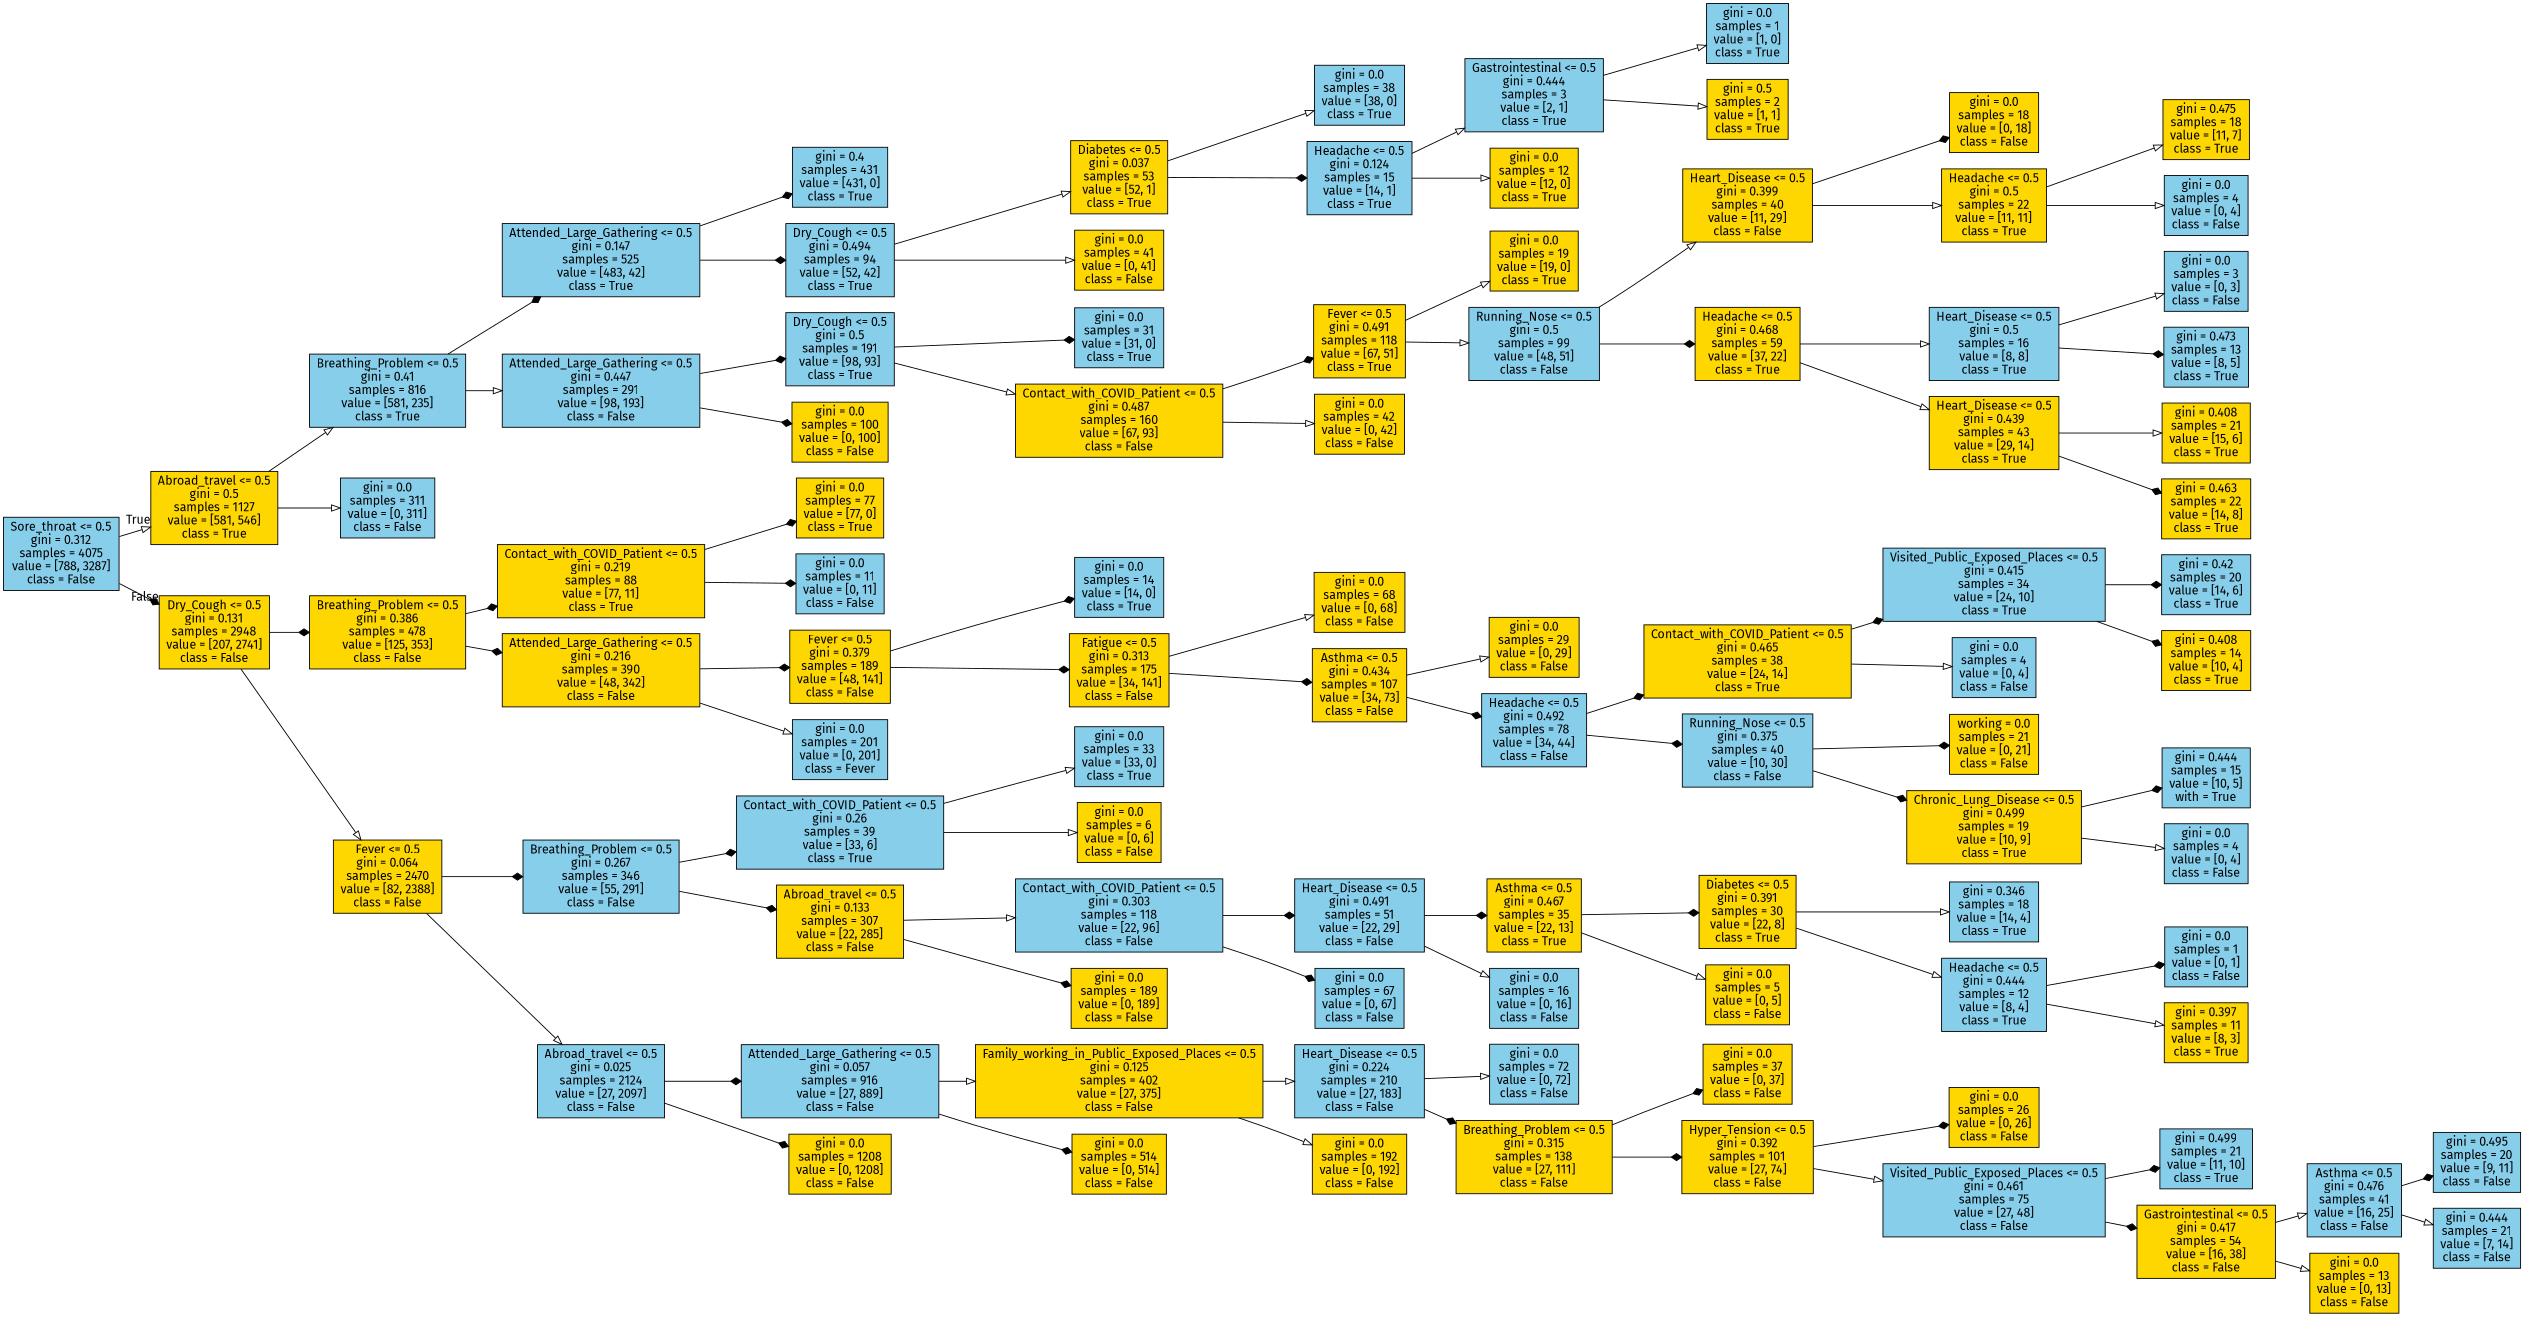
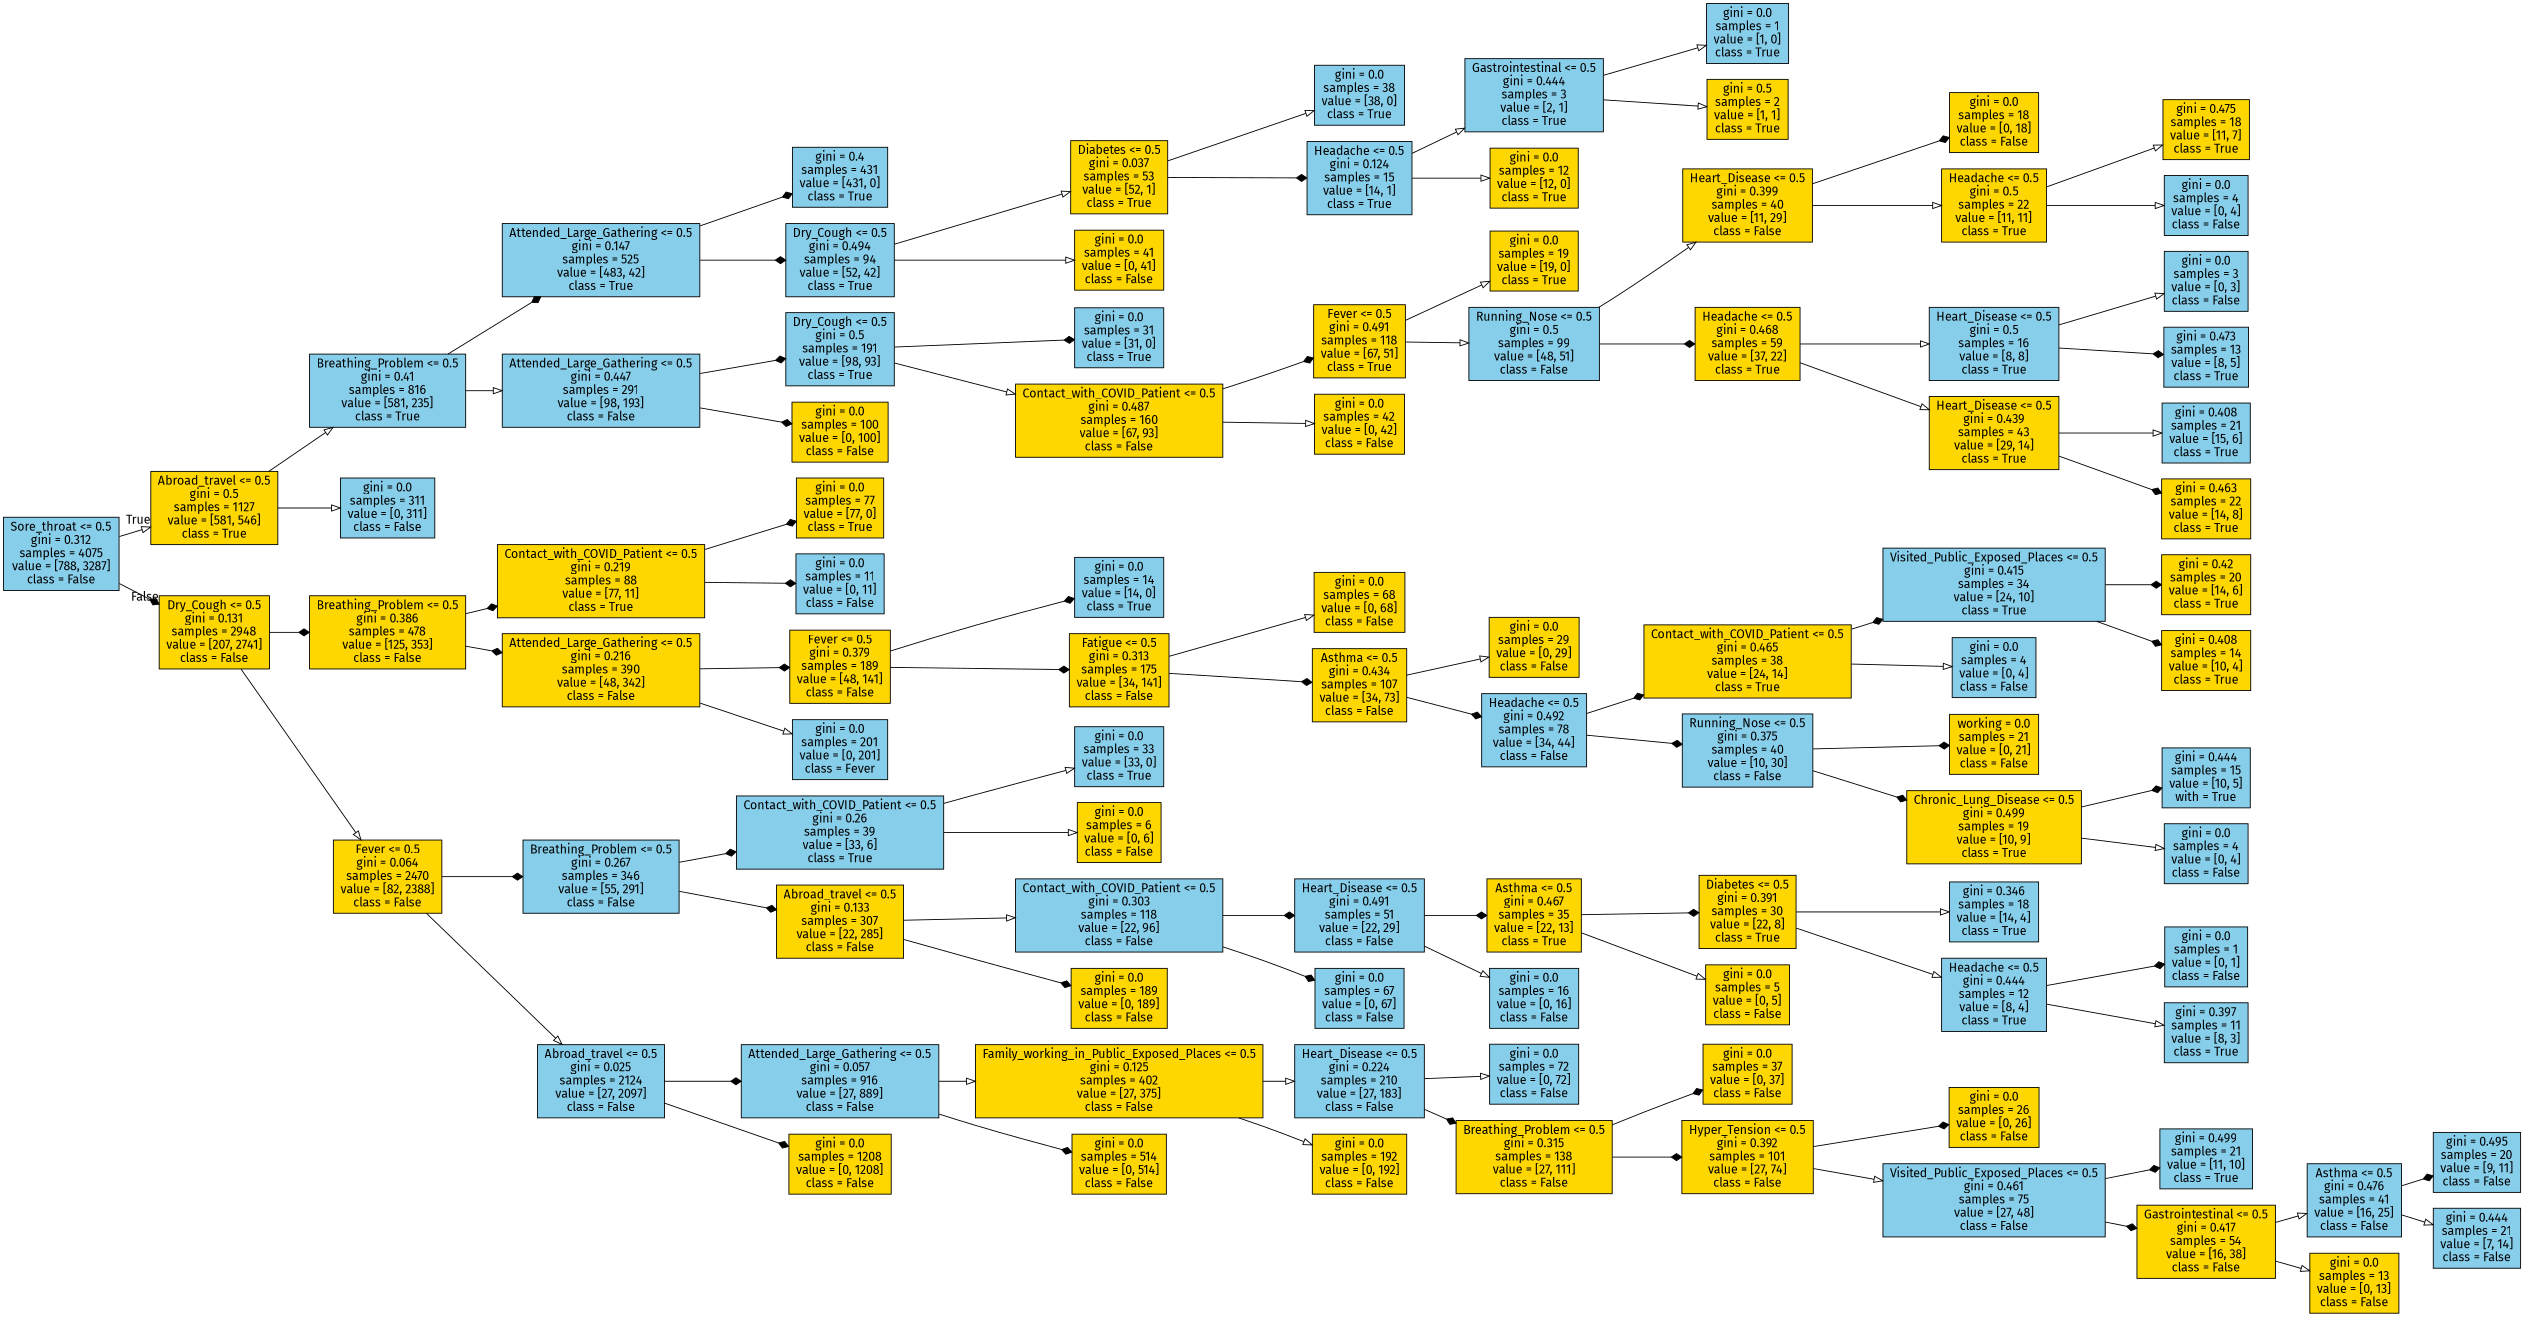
node "gini = 0.408 samples = 21 value = [15, 6] class = True": fillcolor gold -> skyblue
node "gini = 0.42 samples = 20 value = [14, 6] class = True": fillcolor skyblue -> gold
node "gini = 0.397 samples = 11 value = [8, 3] class = True": fillcolor gold -> skyblue
